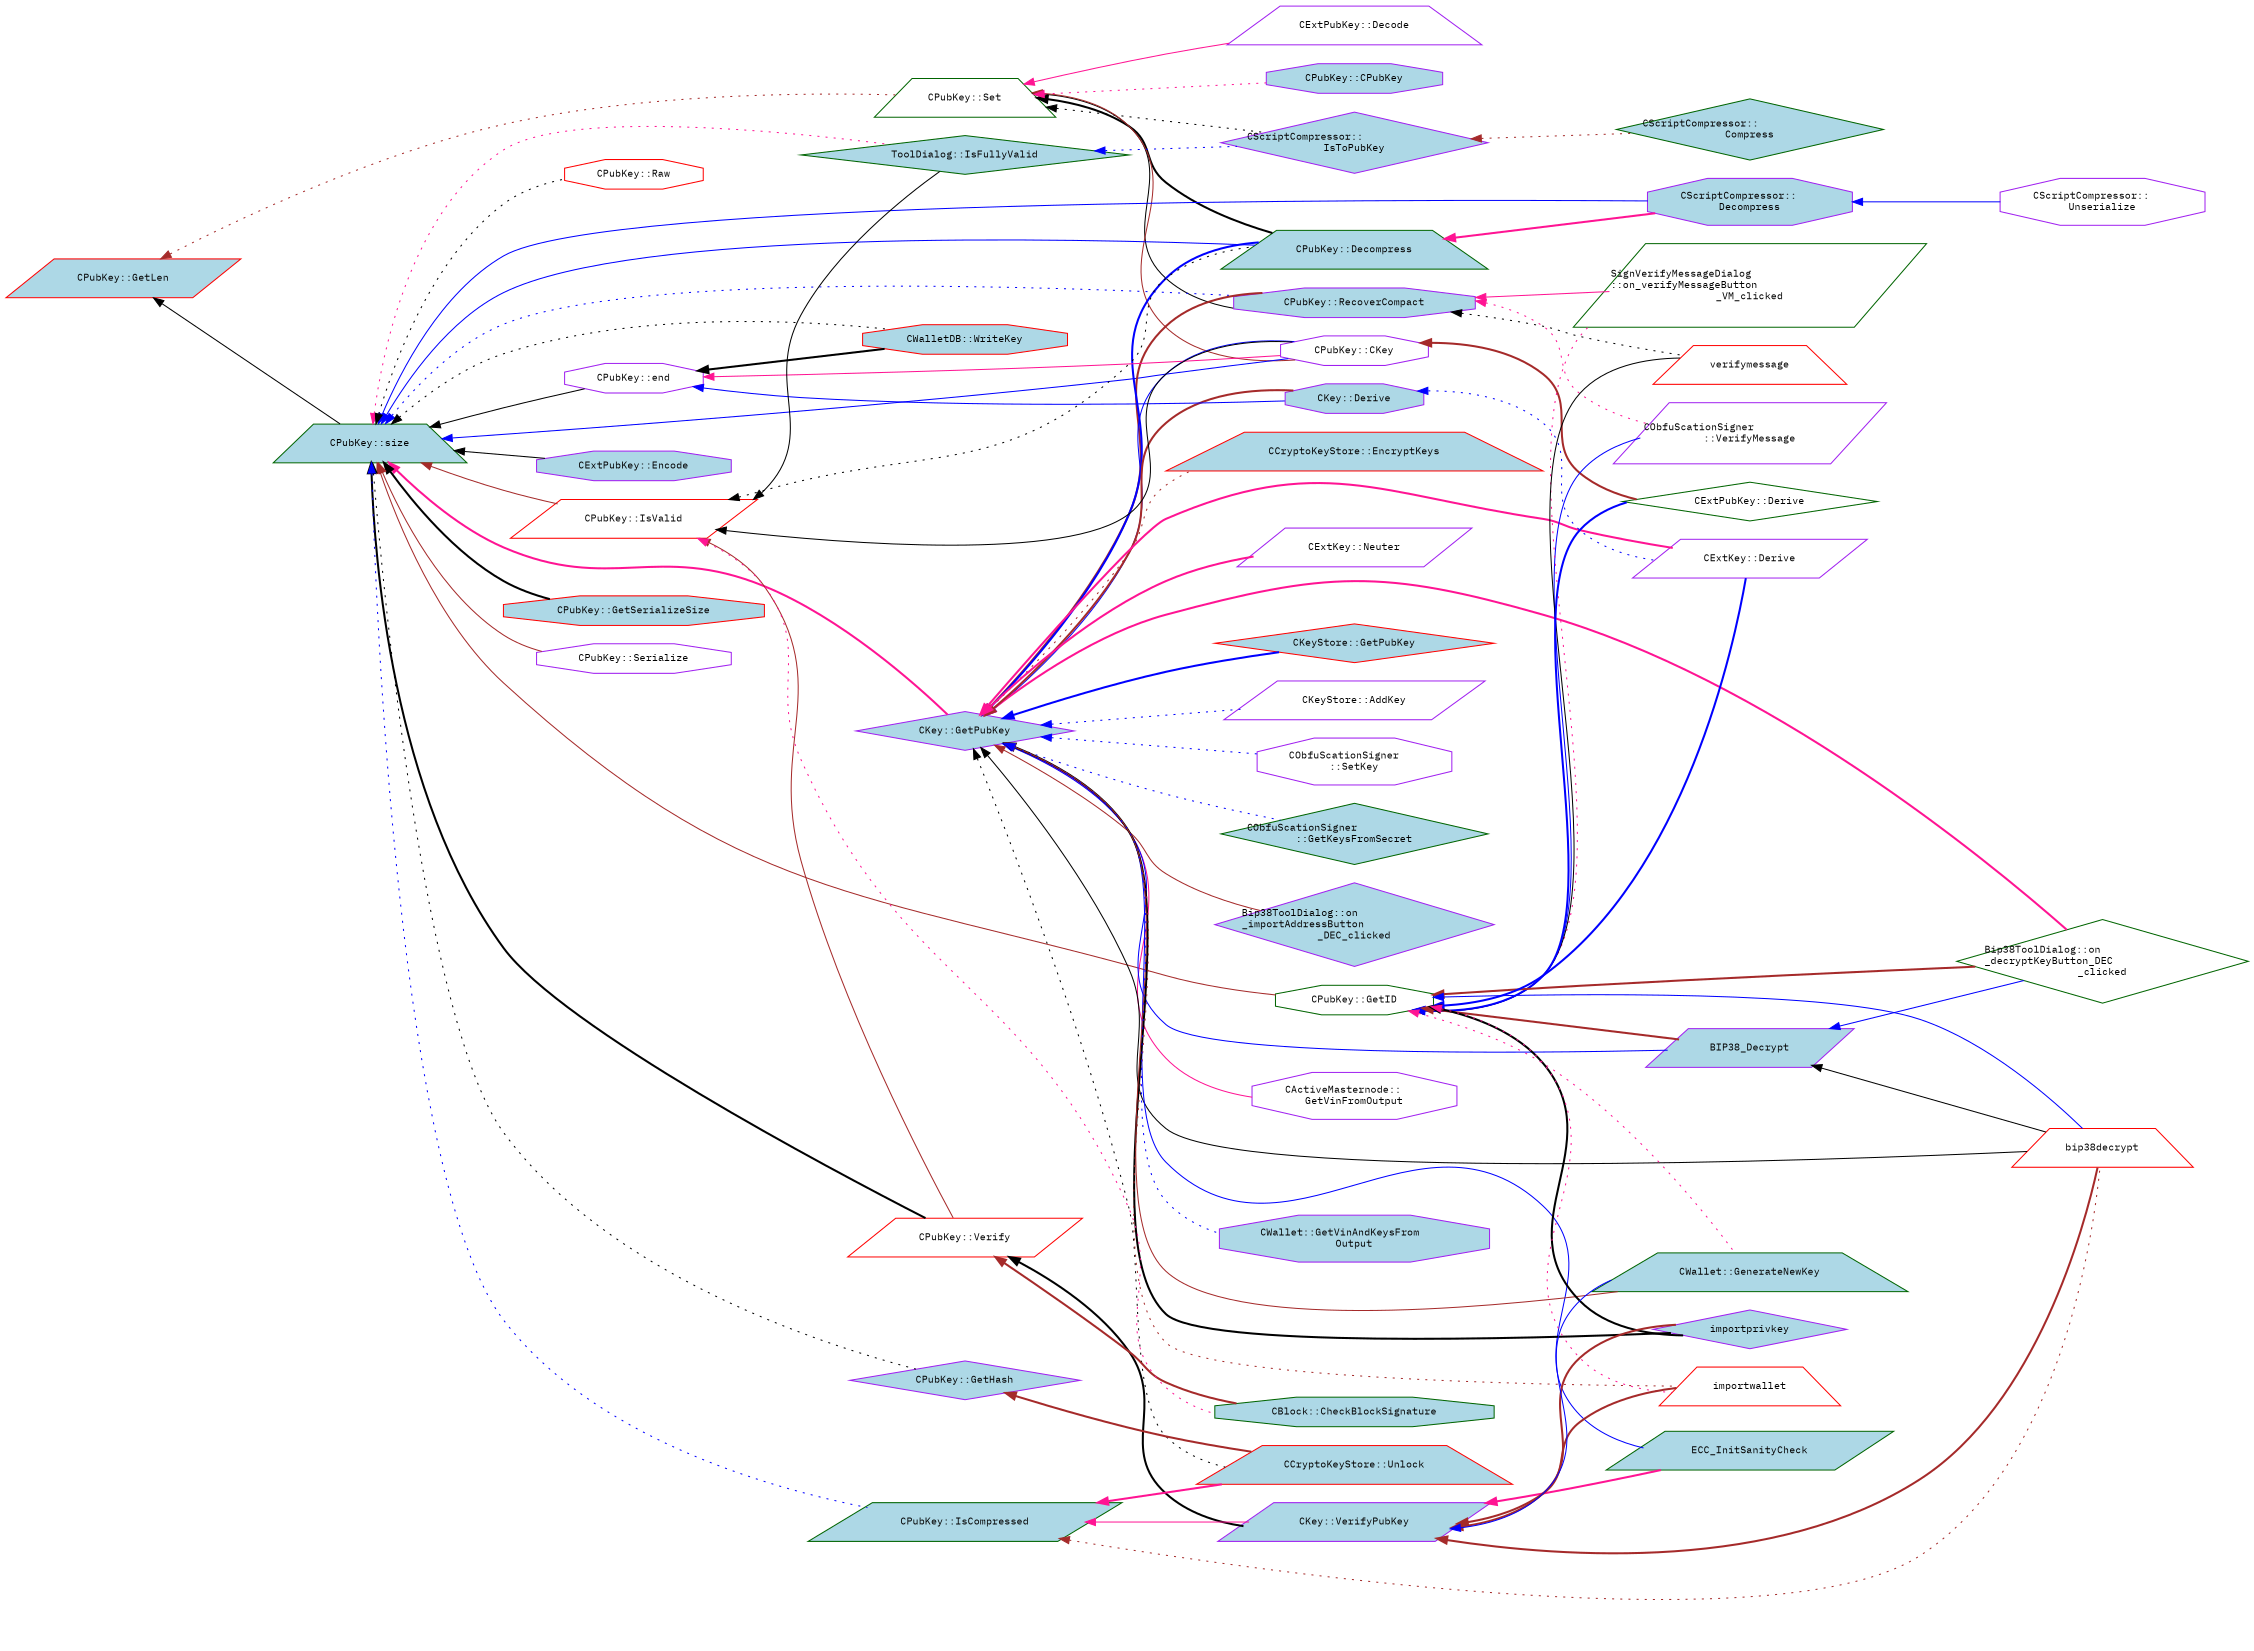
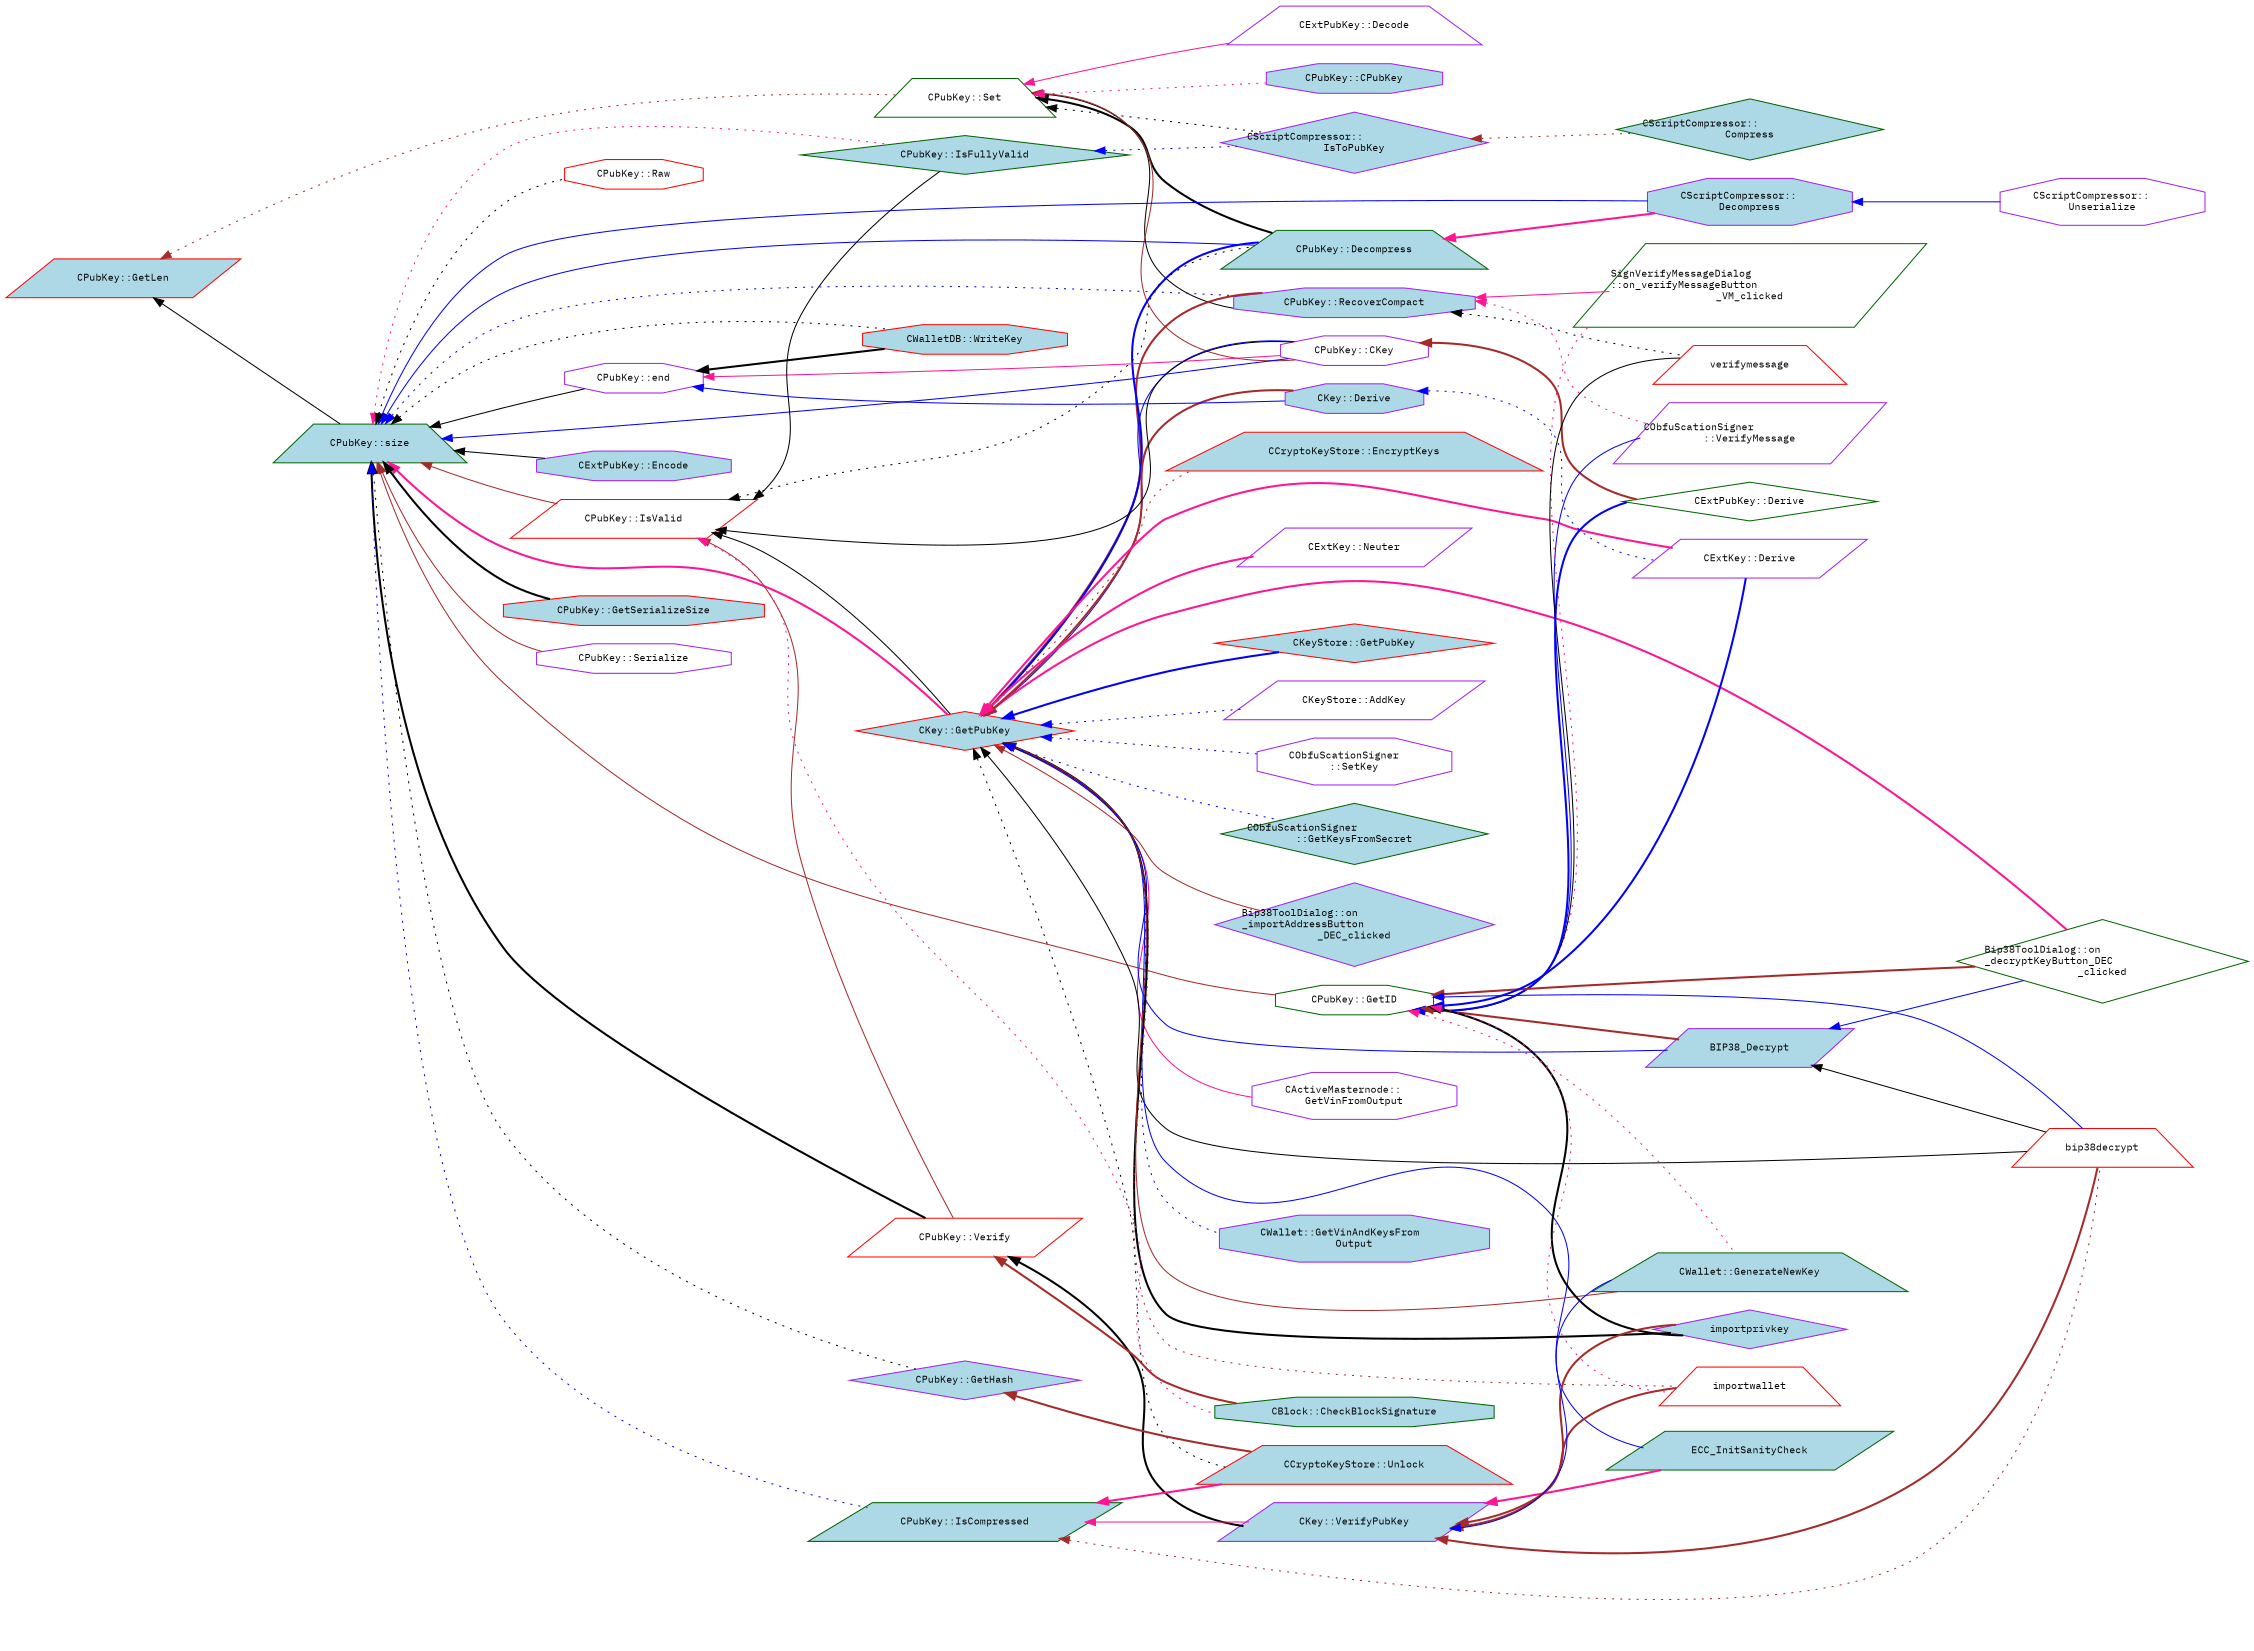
node "ToolDialog::IsFullyValid": label "ToolDialog::IsFullyValid" -> "CPubKey::IsFullyValid"
edge "CKey::GetPubKey" -> "CPubKey::IsValid": added
node "CKey::GetPubKey": color purple -> red
